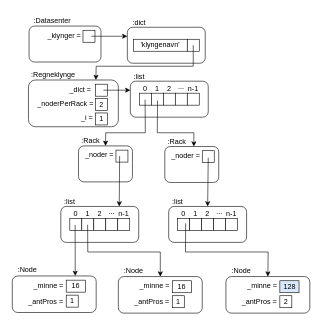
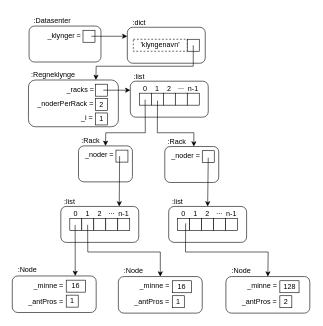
node "'klyngenavn'": style solid -> dashed
node "_dict =": label "_dict =" -> "_racks ="
node "128": fillcolor #dae8fc -> #ffffff
